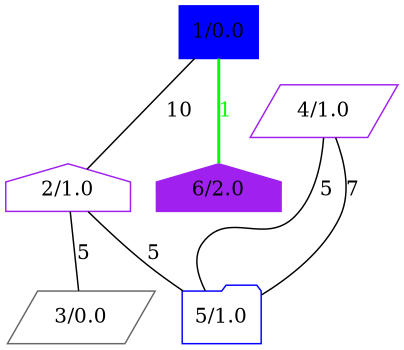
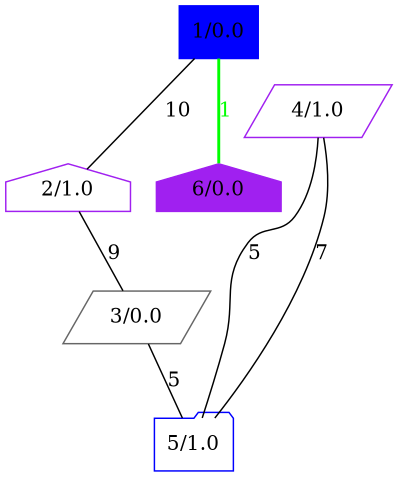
node "6/2.0": label "6/2.0" -> "6/0.0"
edge "2/1.0" -- "3/0.0": label "5" -> "9"
edge "2/1.0" -- "5/1.0": now "3/0.0" -- "5/1.0"
